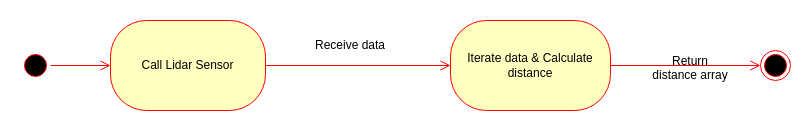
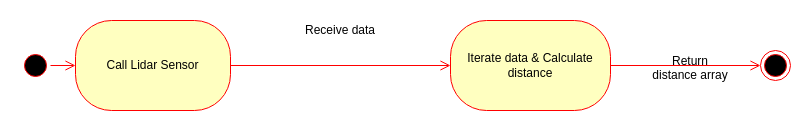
node "Receive data": moved (351, 46) -> (341, 31)
node "Call Lidar Sensor": moved (188, 66) -> (153, 66)
